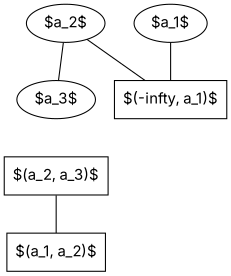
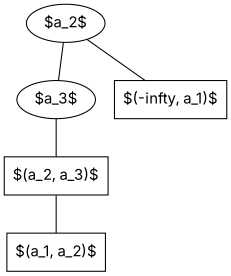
node "$a_1$": removed
edge "$a_3$" -- "$(a_2, a_3)$": added
